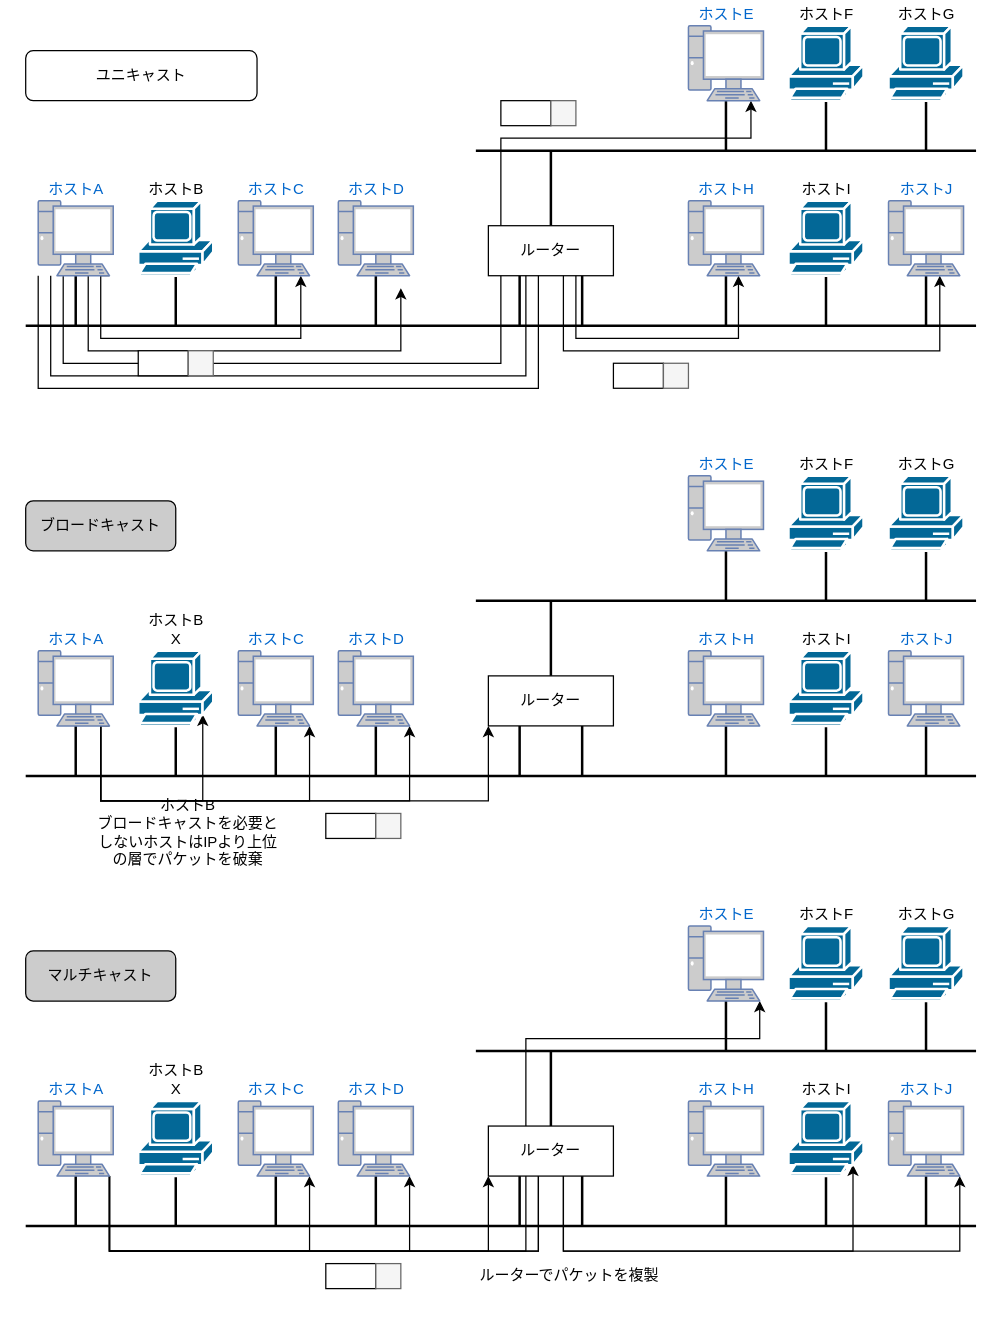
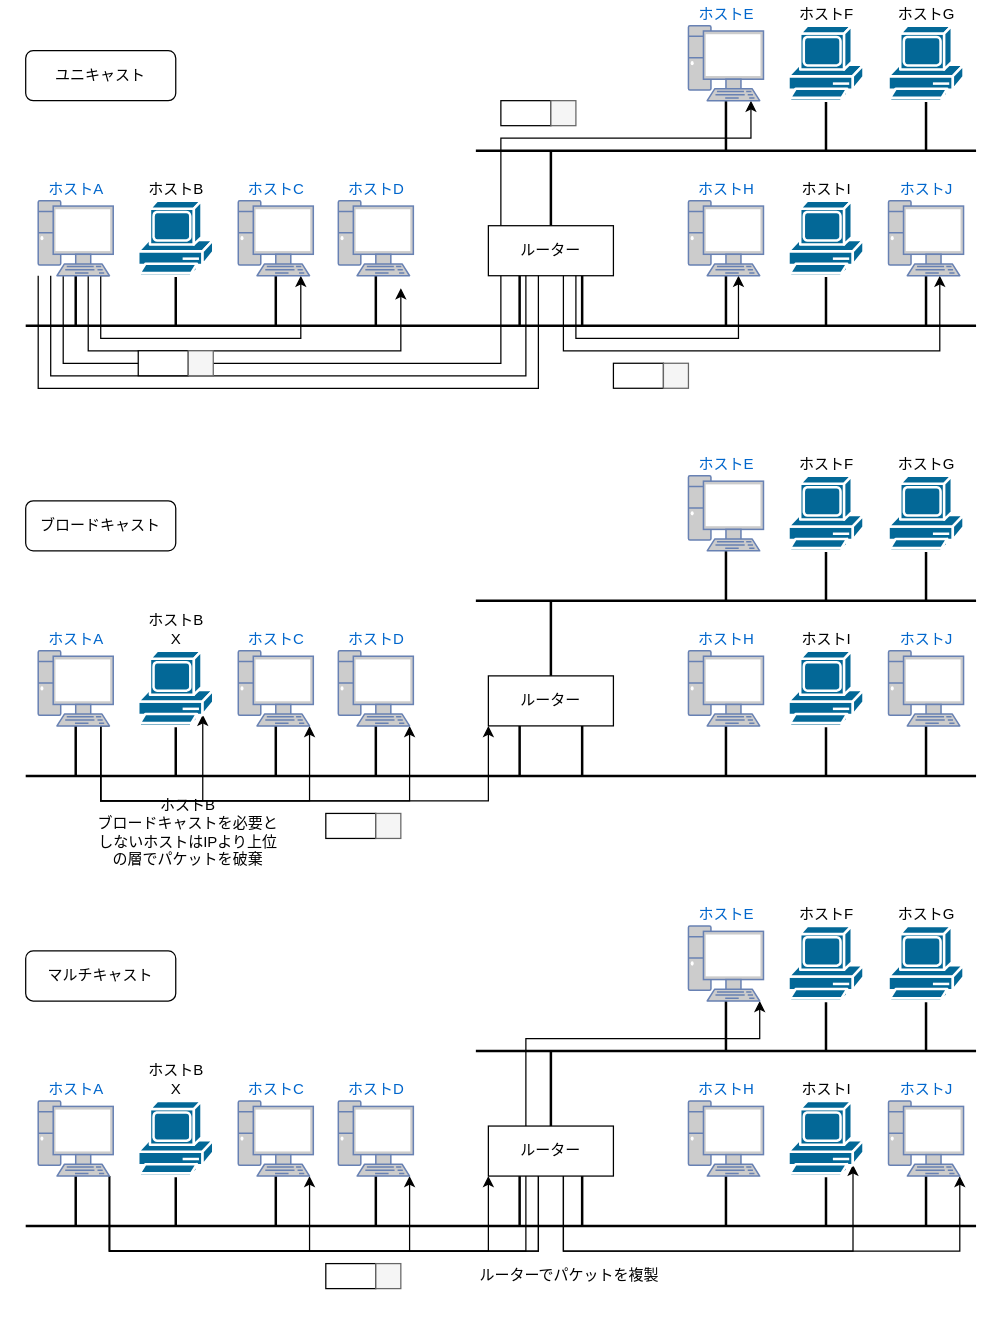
node "ユニキャスト": size 231x50 -> 150x50
node "ブロードキャスト": fillcolor #cccccc -> #ffffff
node "マルチキャスト": fillcolor #cccccc -> #ffffff
